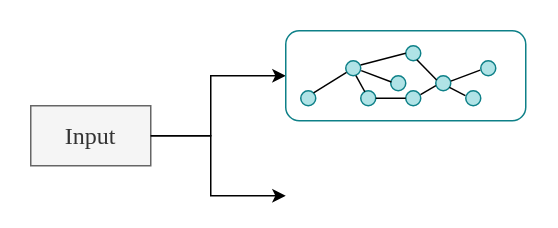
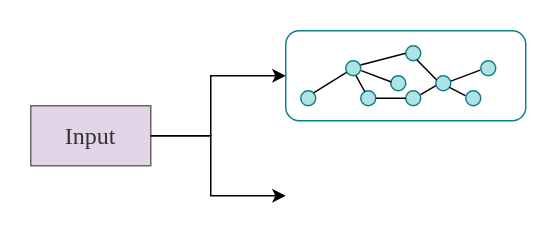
node "Input": fillcolor #f5f5f5 -> #e1d5e7
